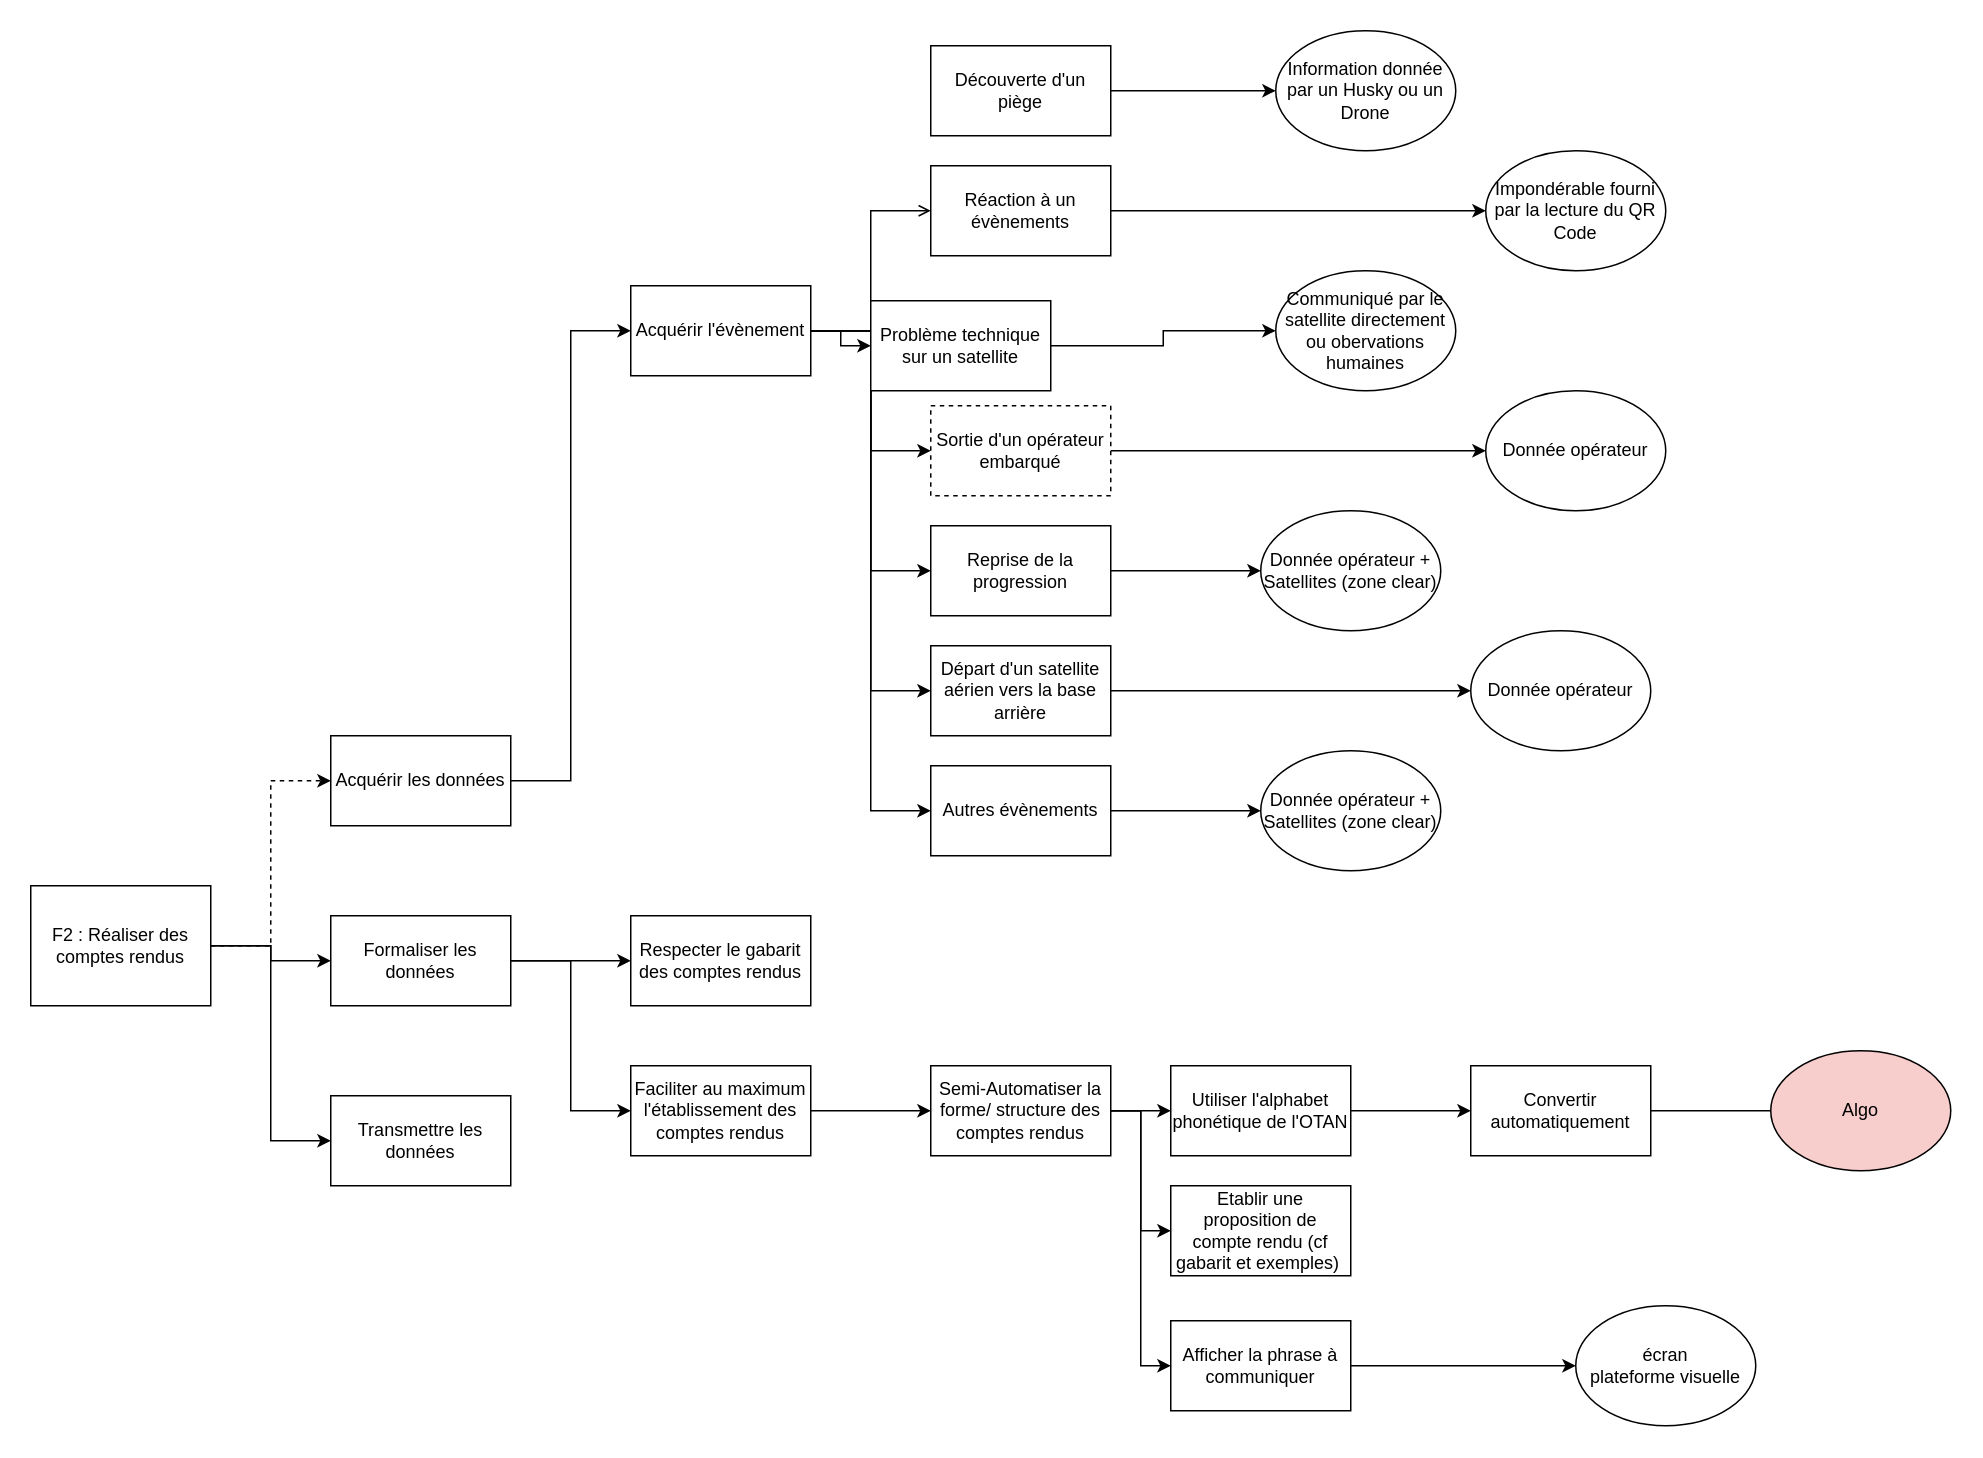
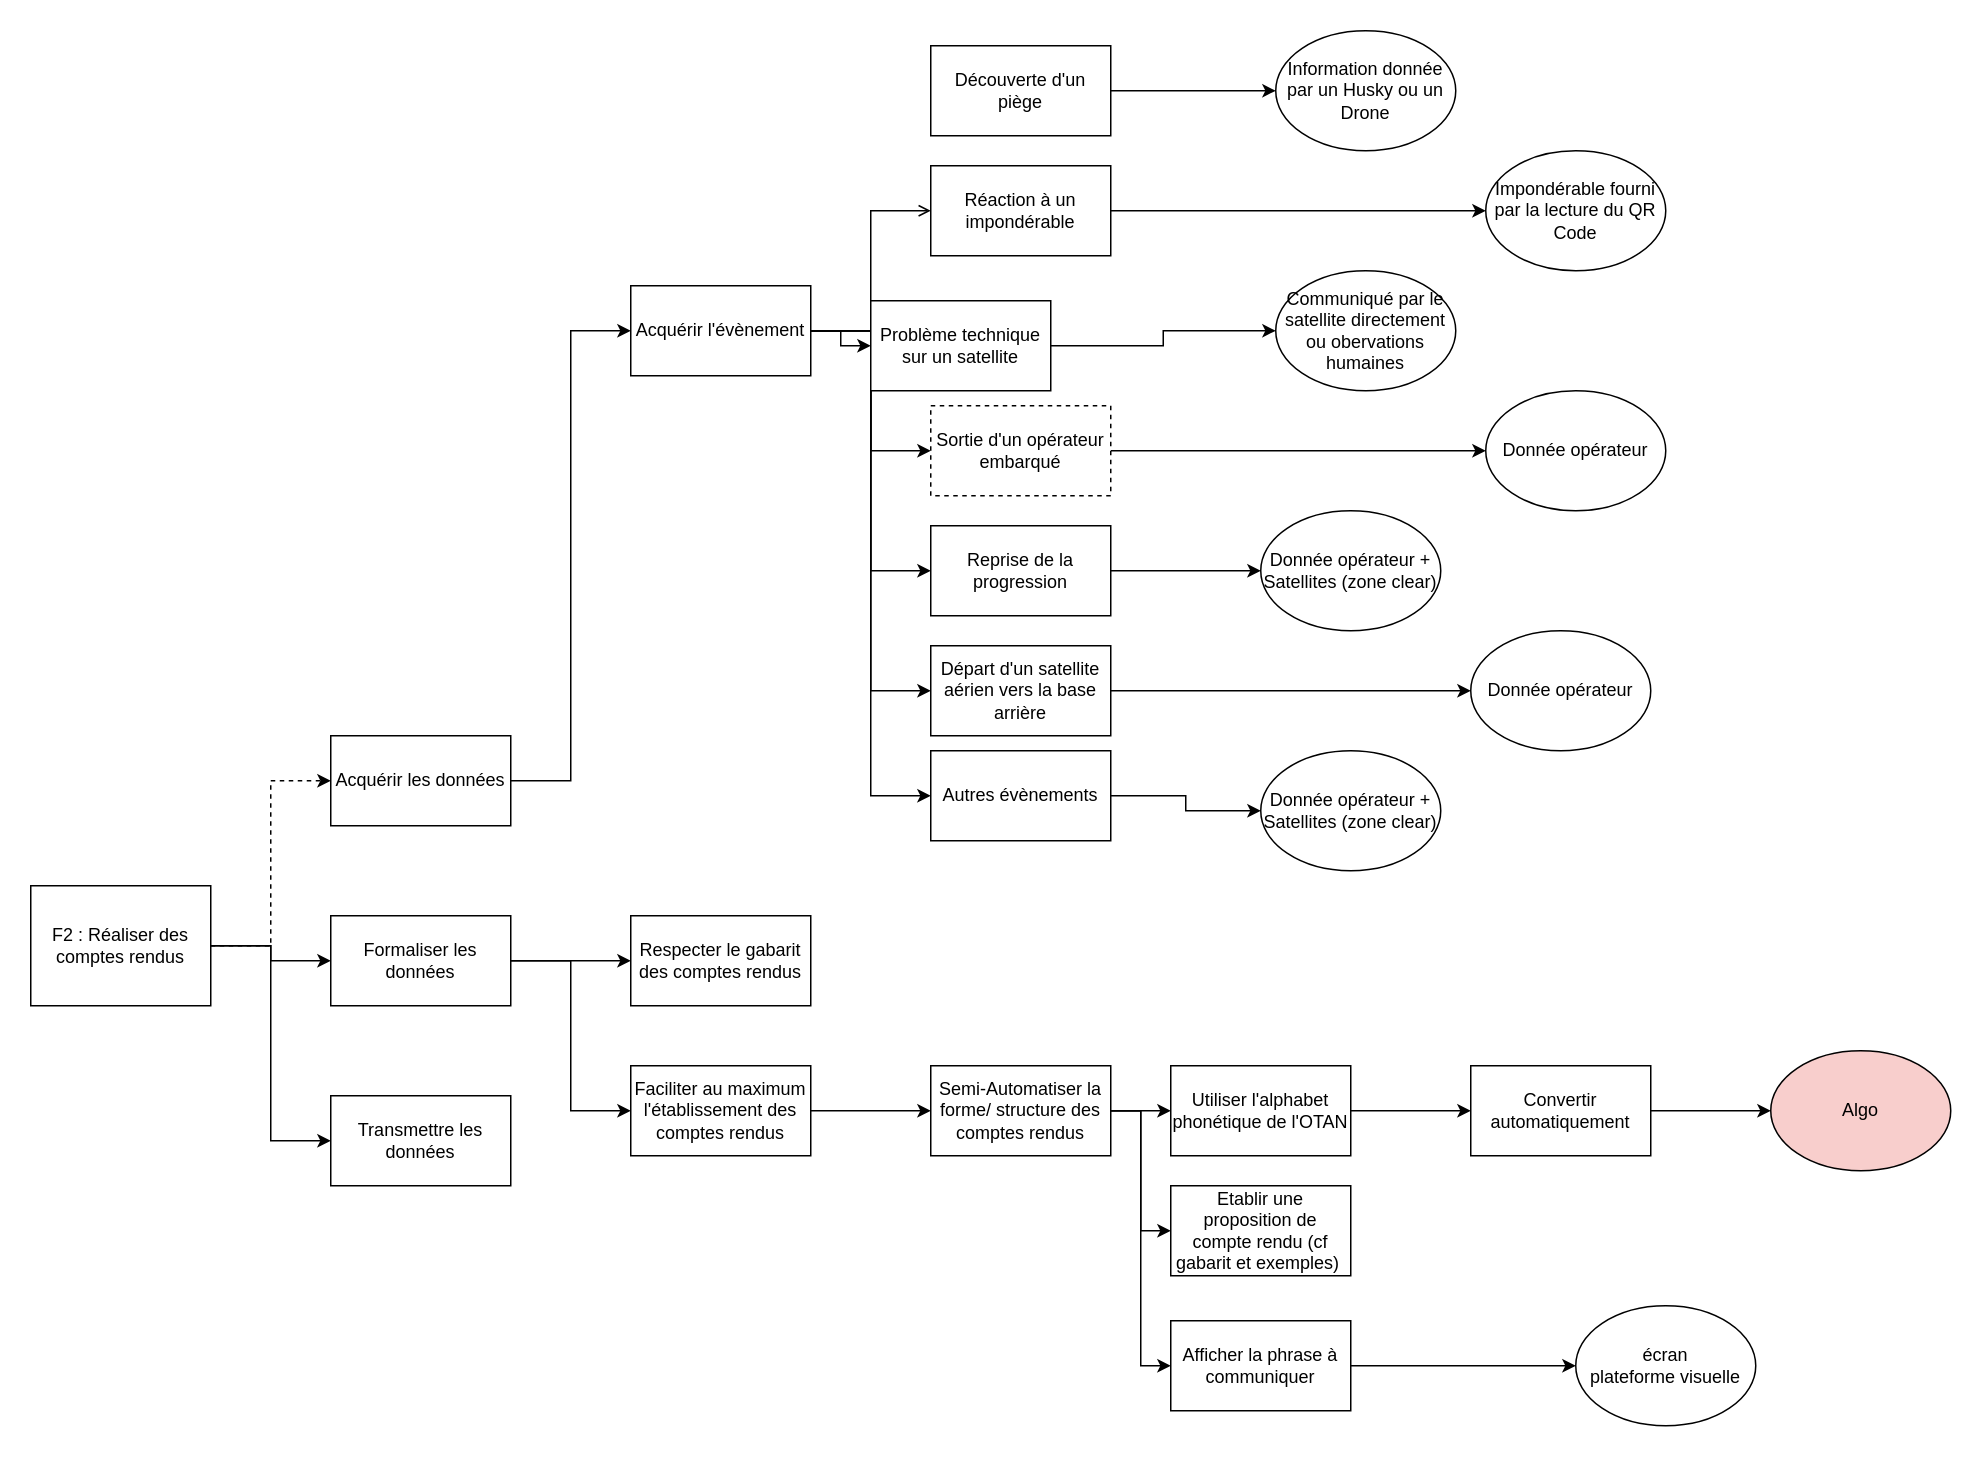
node "Réaction à un évènements": label "Réaction à un évènements" -> "Réaction à un impondérable"
node "Autres évènements": moved (1021, 811) -> (1021, 796)
edge "Convertir automatiquement" -- "Algo": arrowhead none -> classic
